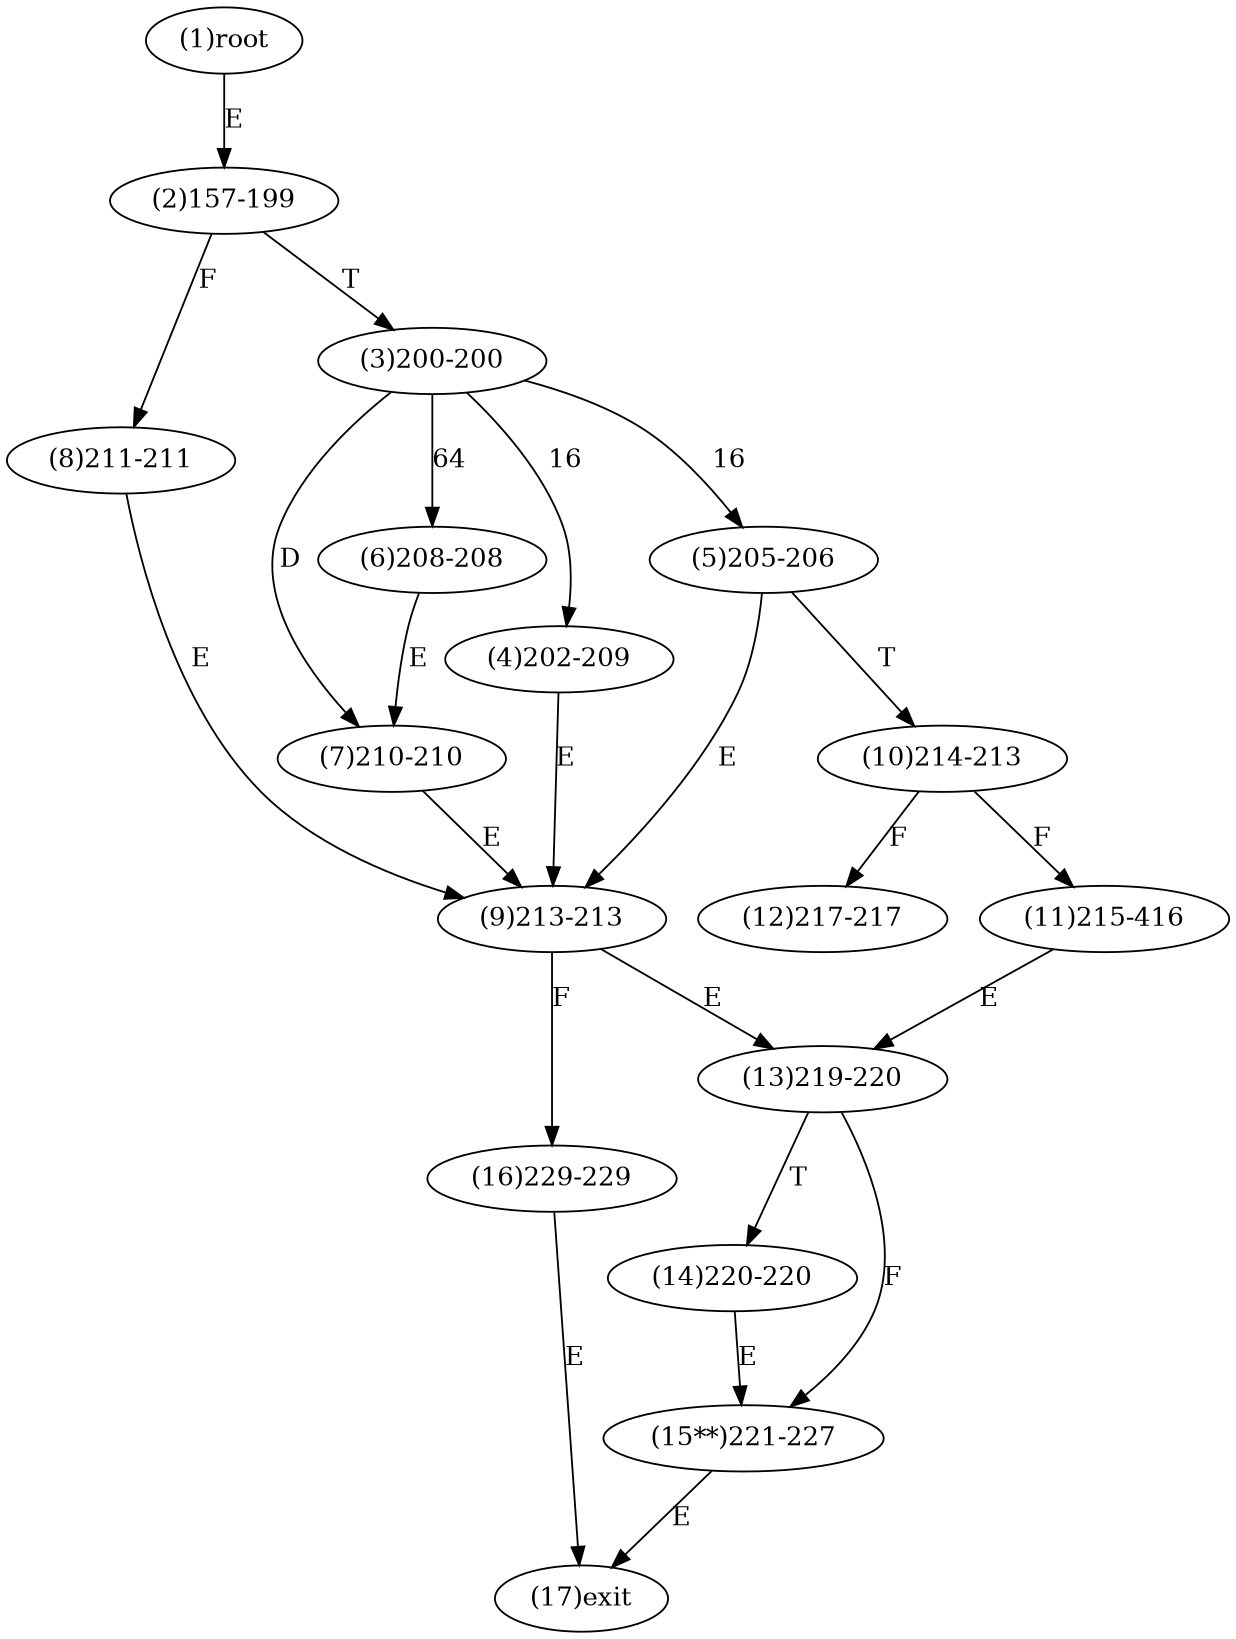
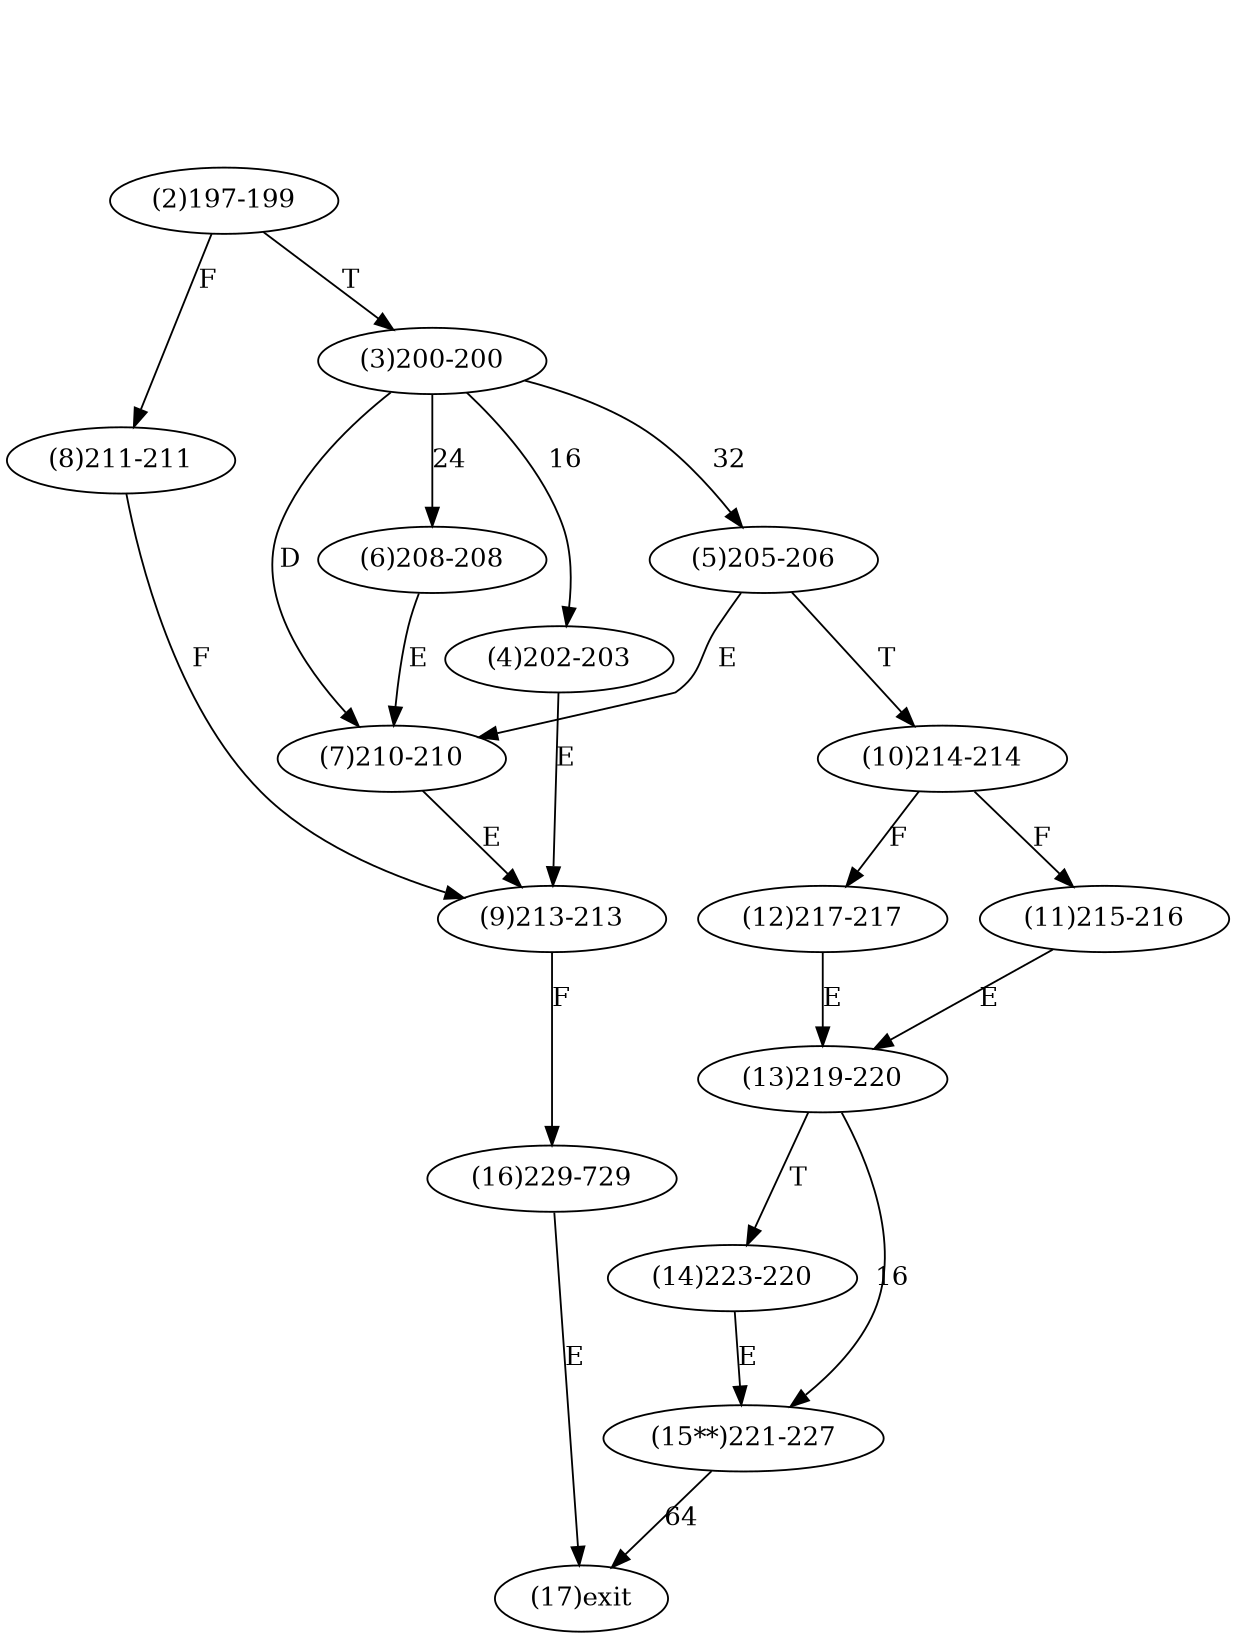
node "(1)root": removed
node "(2)157-199": label "(2)157-199" -> "(2)197-199"
edge "(3)200-200" -> "(6)208-208": label "64" -> "24"
edge "(3)200-200" -> "(5)205-206": label "16" -> "32"
edge "(8)211-211" -> "(9)213-213": label "E" -> "F"
node "(4)202-209": label "(4)202-209" -> "(4)202-203"
edge "(5)205-206" -> "(9)213-213": now "(5)205-206" -> "(7)210-210"
node "(10)214-213": label "(10)214-213" -> "(10)214-214"
node "(11)215-416": label "(11)215-416" -> "(11)215-216"
edge "(9)213-213" -> "(13)219-220": now "(12)217-217" -> "(13)219-220"
node "(16)229-229": label "(16)229-229" -> "(16)229-729"
node "(14)220-220": label "(14)220-220" -> "(14)223-220"
edge "(13)219-220" -> "(15**)221-227": label "F" -> "16"
edge "(15**)221-227" -> "(17)exit": label "E" -> "64"
